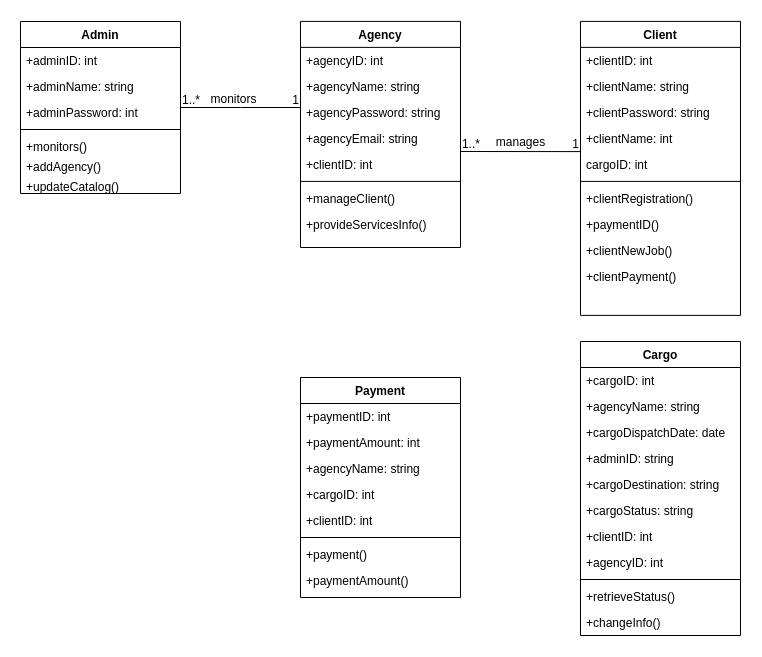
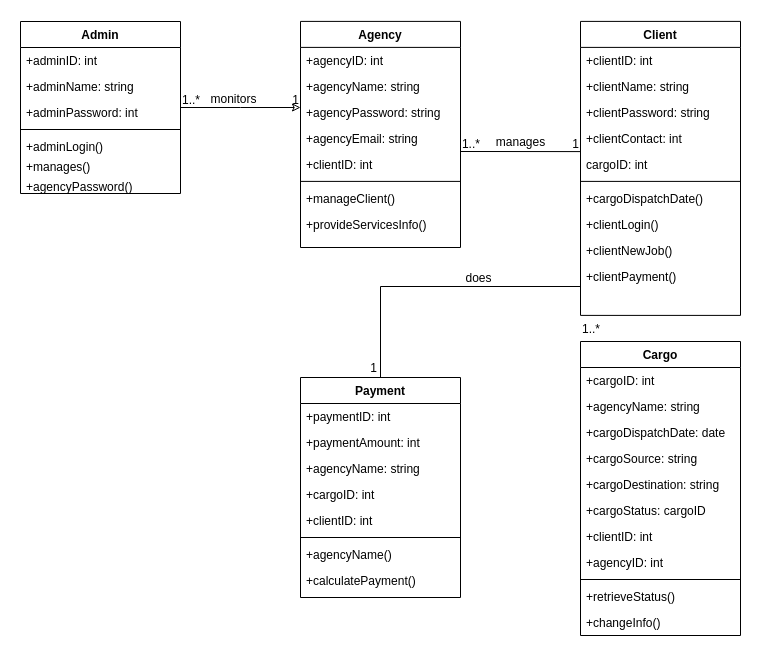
edge "Admin" -- "Agency": arrowhead none -> classic
node "+clientName: int": label "+clientName: int" -> "+clientContact: int"
node "+monitors()": label "+monitors()" -> "+adminLogin()"
node "+addAgency()": label "+addAgency()" -> "+manages()"
node "+updateCatalog()": label "+updateCatalog()" -> "+agencyPassword()"
node "+clientRegistration()": label "+clientRegistration()" -> "+cargoDispatchDate()"
node "+paymentID()": label "+paymentID()" -> "+clientLogin()"
edge "+clientPayment()" -- "Payment": added, labels "1", "does", "1..*"
node "+adminID: string": label "+adminID: string" -> "+cargoSource: string"
node "+cargoStatus: string": label "+cargoStatus: string" -> "+cargoStatus: cargoID"
node "+payment()": label "+payment()" -> "+agencyName()"
node "+paymentAmount()": label "+paymentAmount()" -> "+calculatePayment()"
